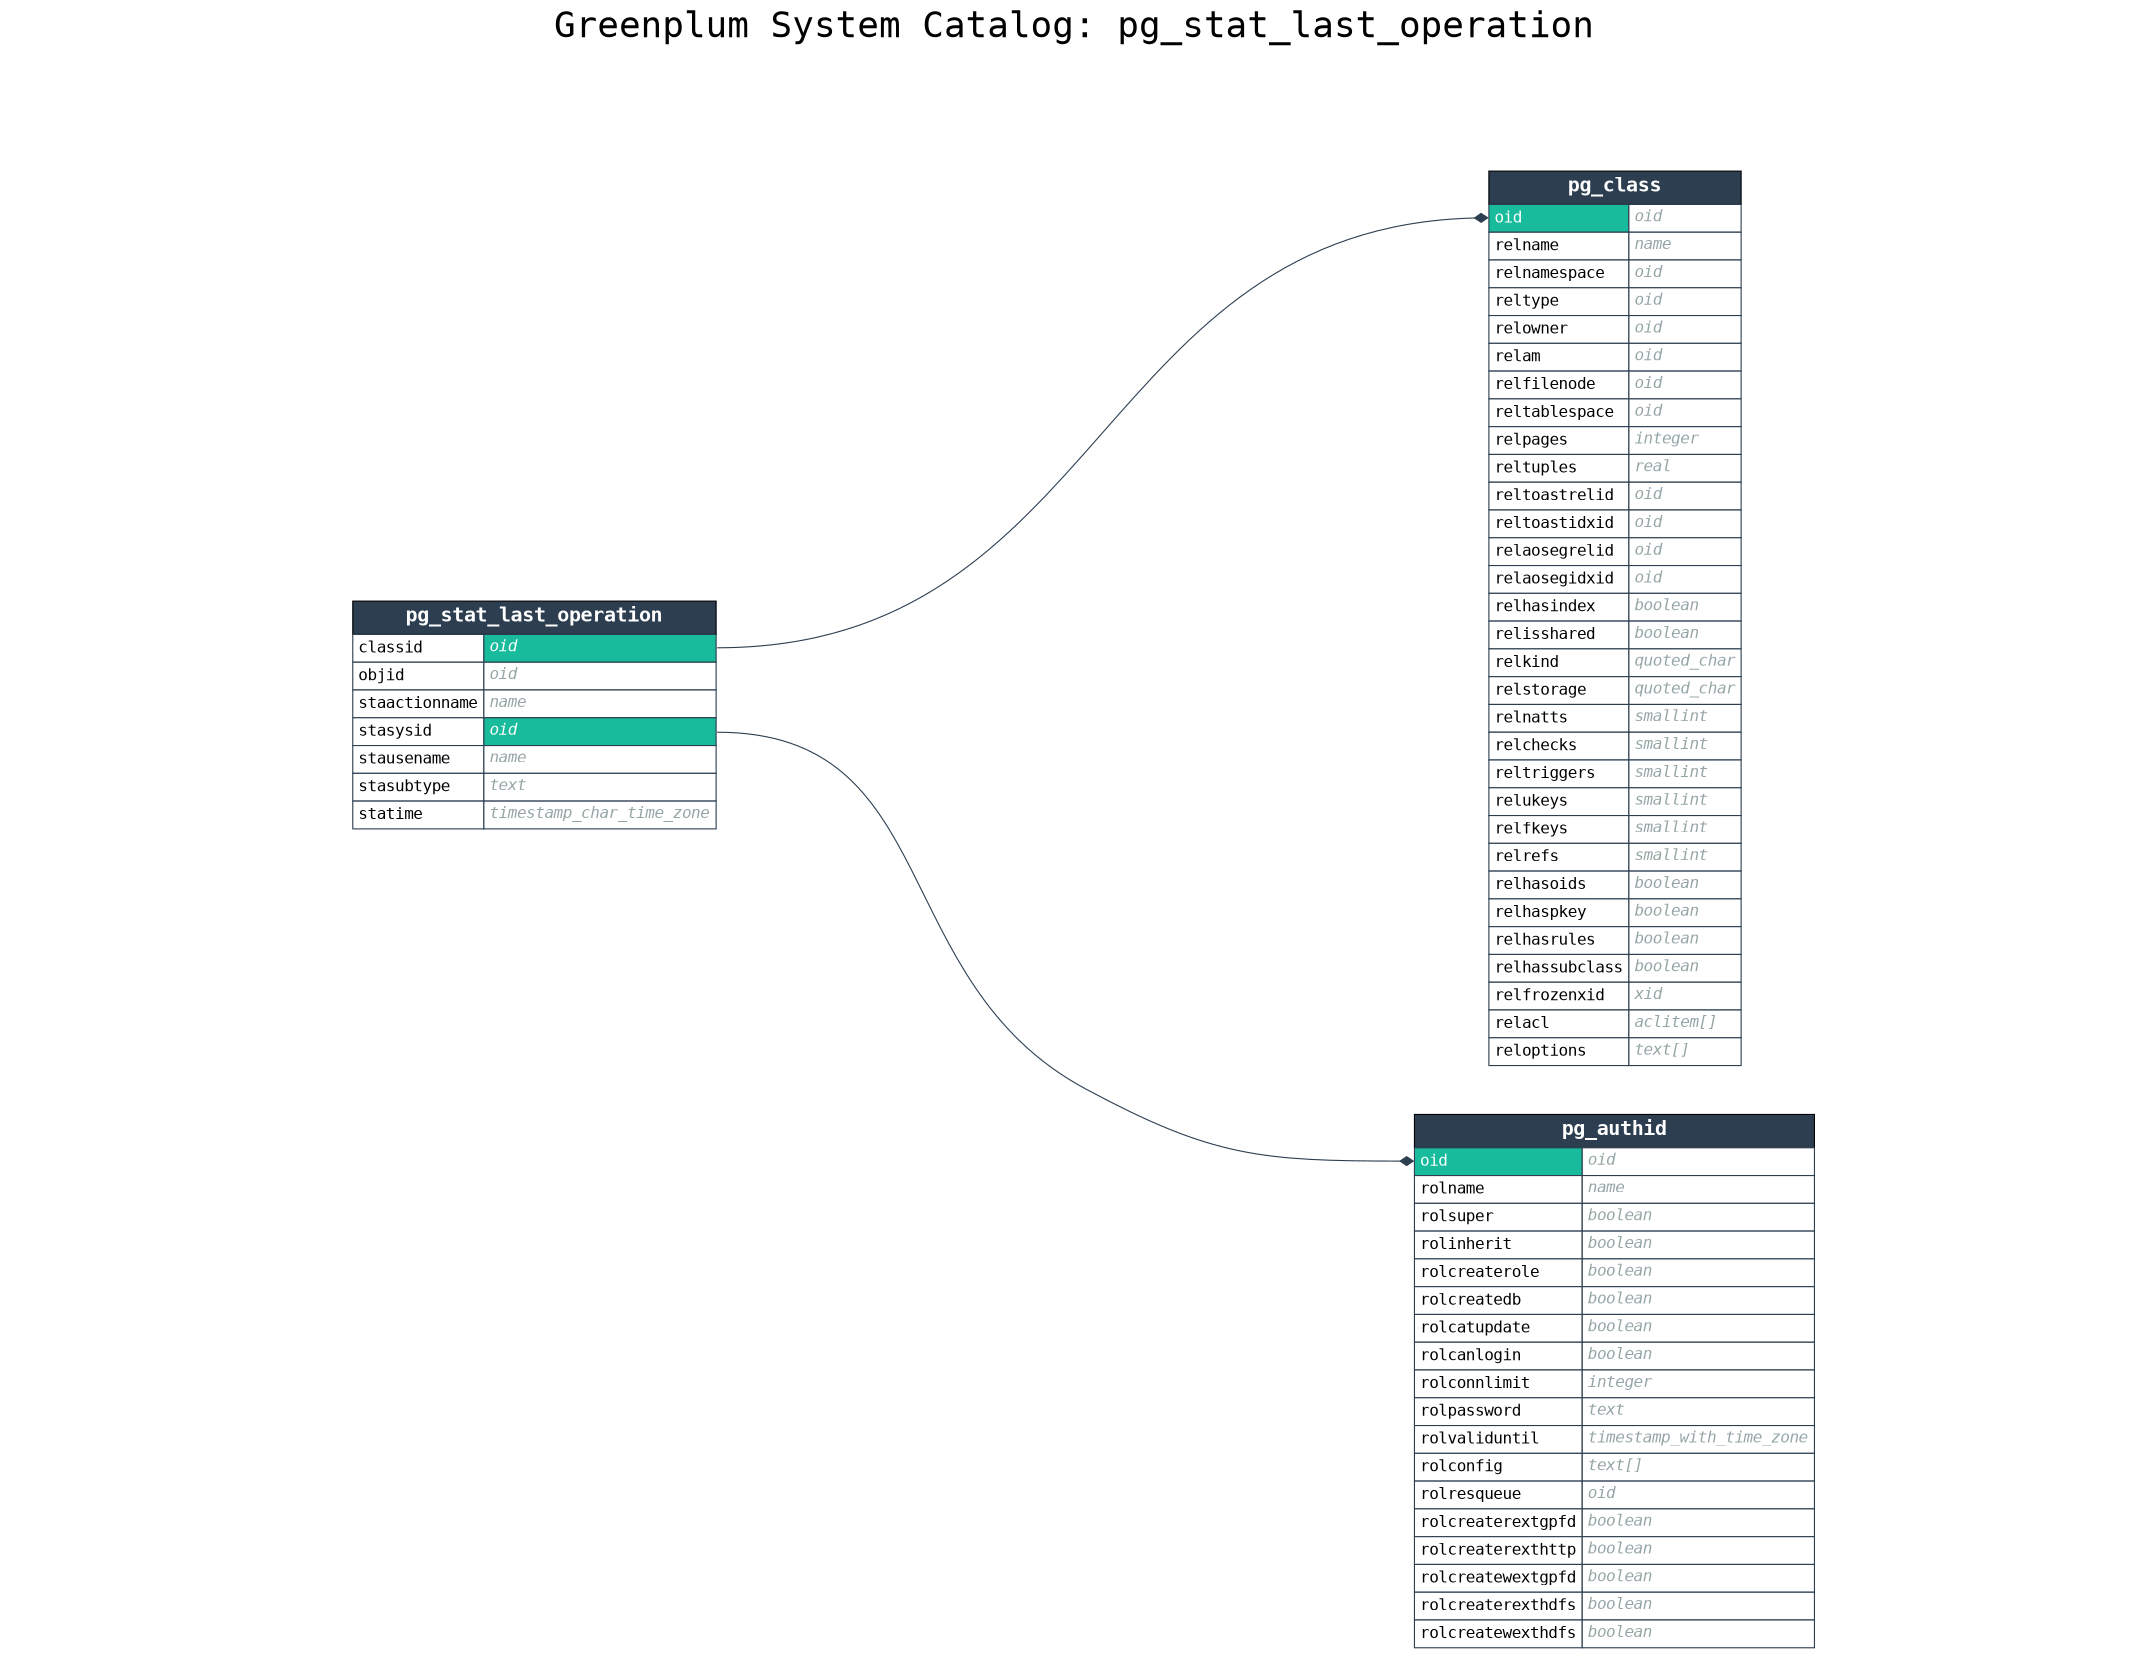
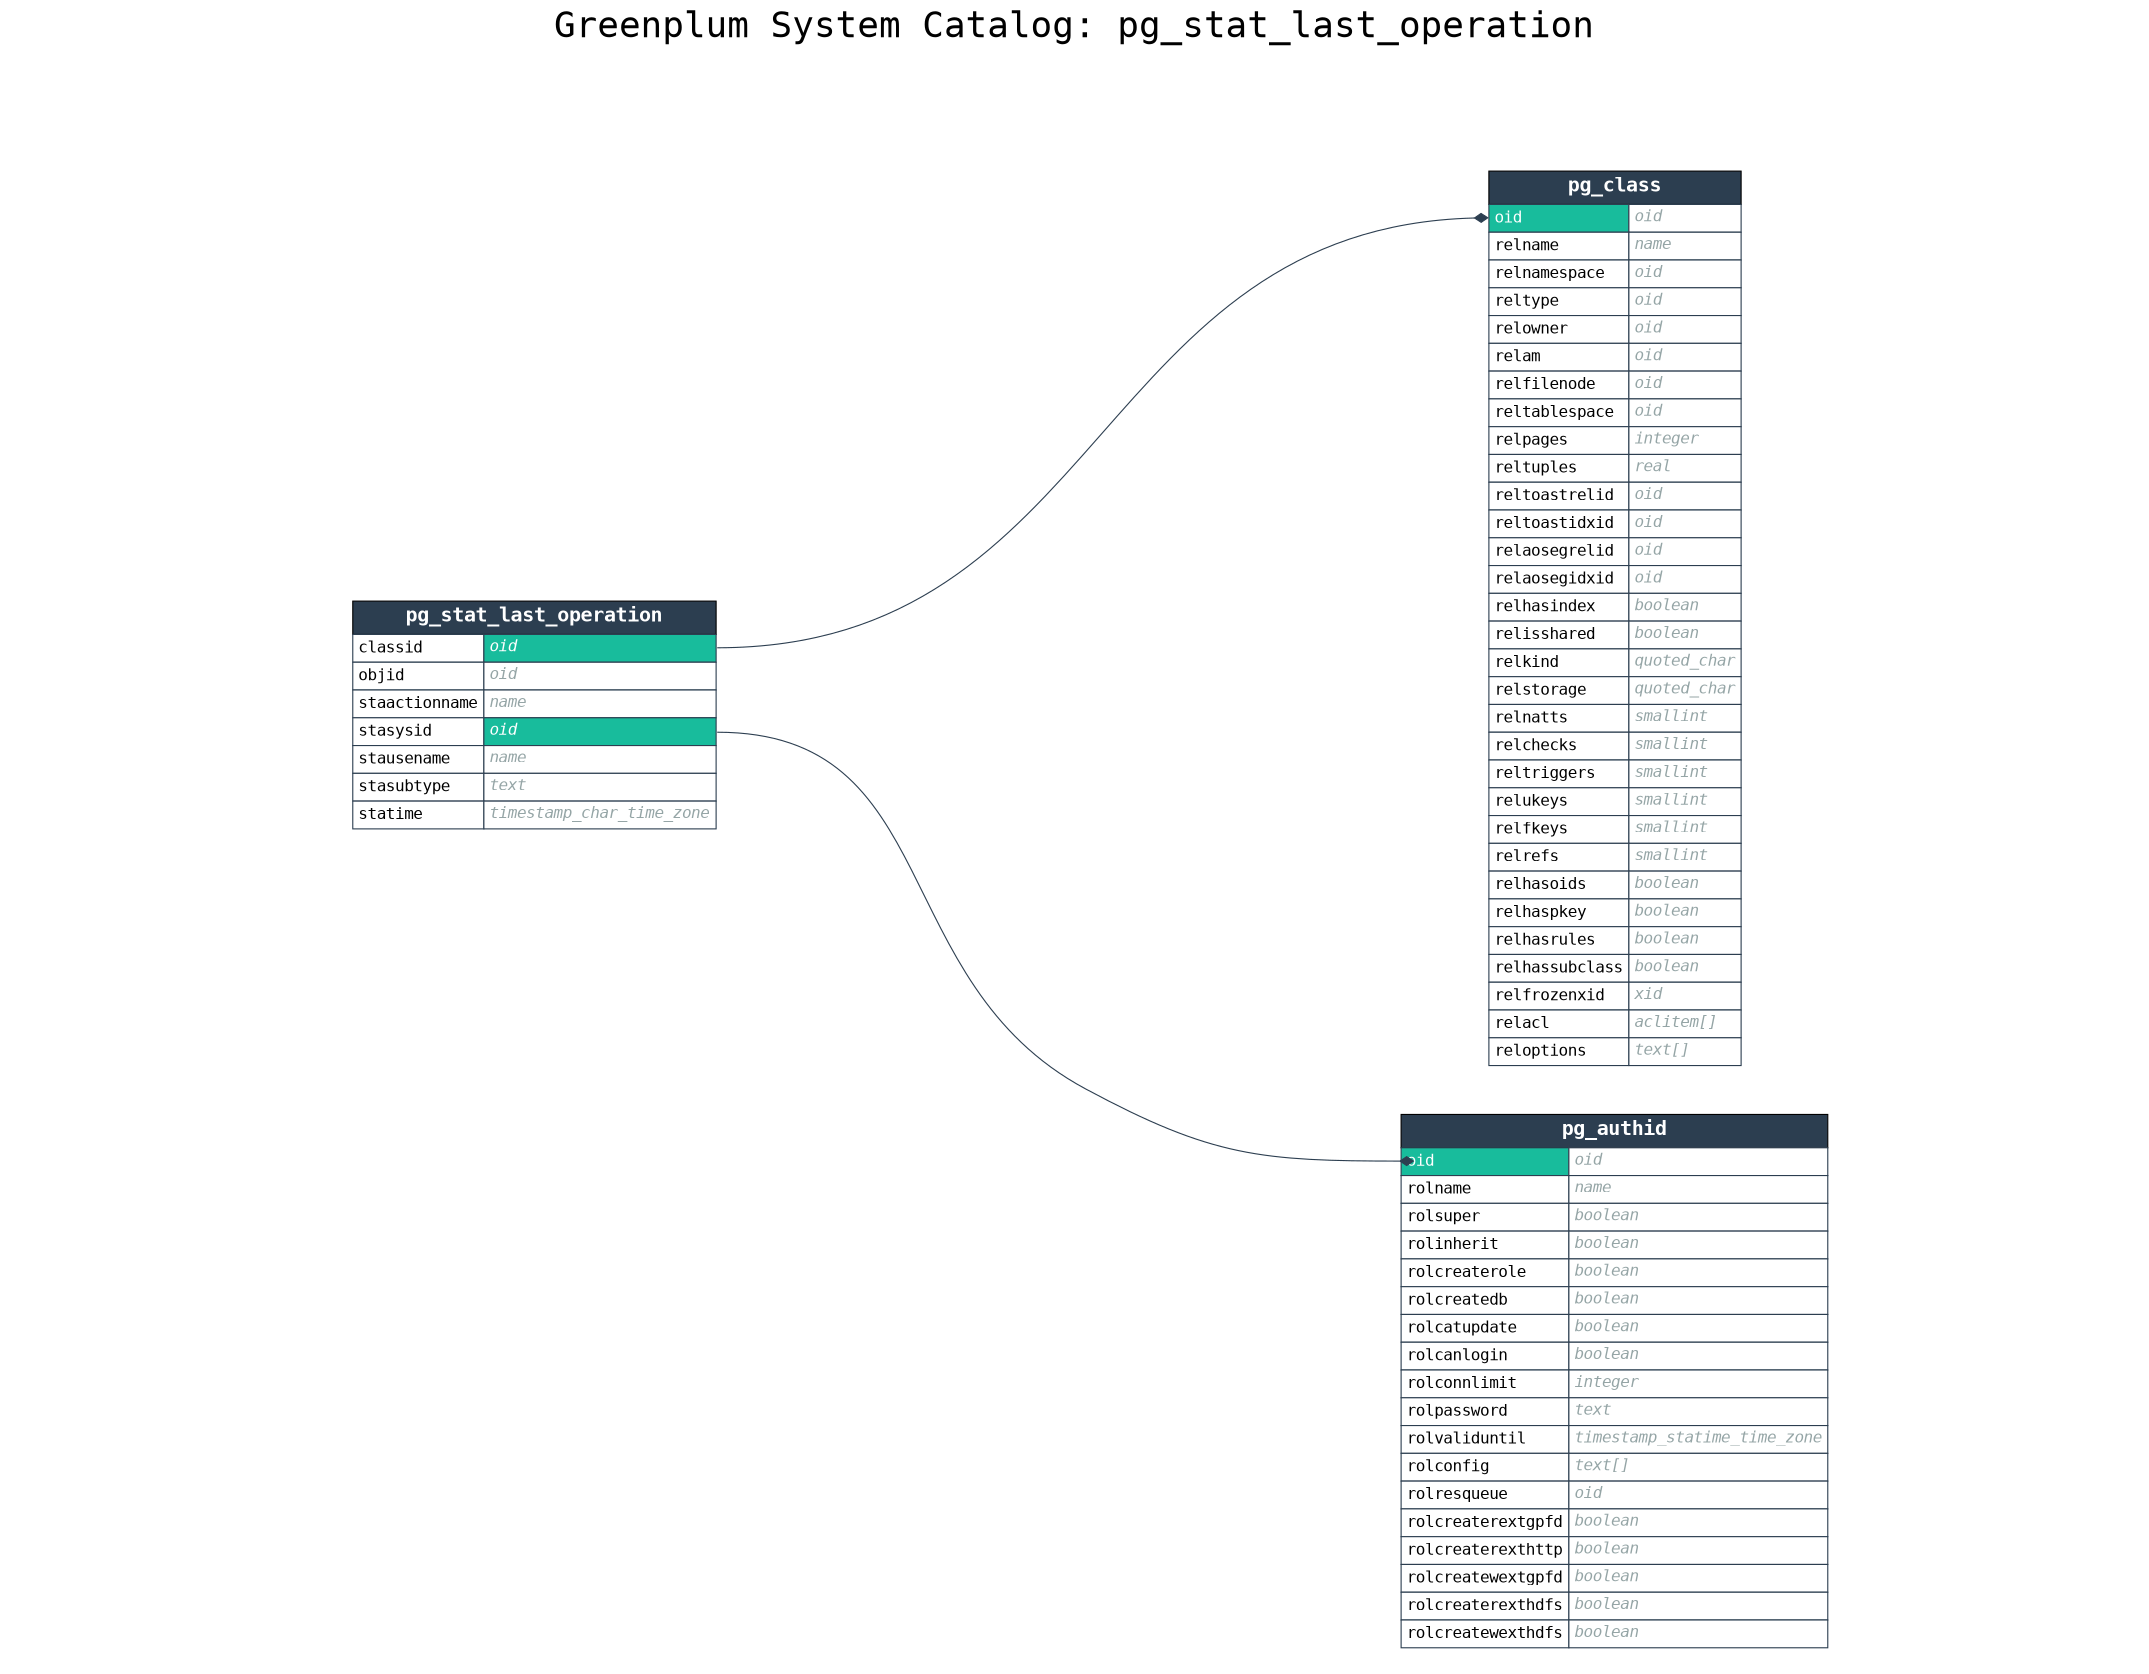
node "pg_authid": text "timestamp_with_time_zone" -> "timestamp_statime_time_zone"
